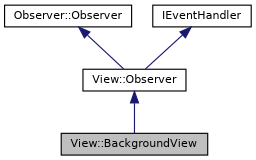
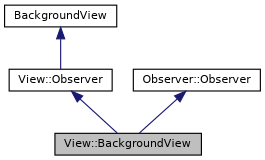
node "IEventHandler": label "IEventHandler" -> "BackgroundView"
edge "View::Observer" -> "Observer::Observer": now "View::BackgroundView" -> "Observer::Observer"
